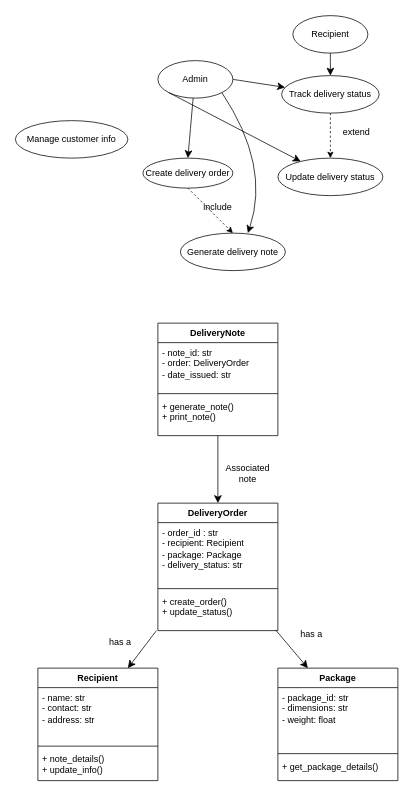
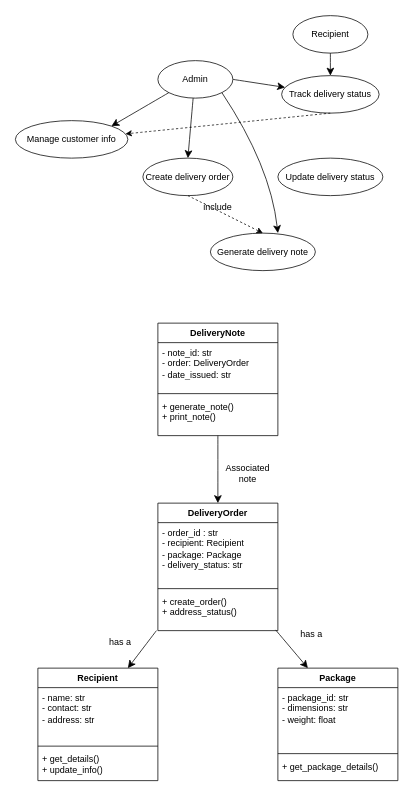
edge "Admin" -> "Update delivery status": now "Admin" -> "Manage customer info"
node "extend": removed
edge "Track delivery status" -> "Update delivery status": now "Track delivery status" -> "Manage customer info"
node "Create delivery order": size 90x30 -> 90x38
node "Generate delivery note": moved (233, 252) -> (263, 252)
node "+ create_order() + update_status()": label "+ create_order() + update_status()" -> "+ create_order() + address_status()"
node "+ note_details() + update_info()": label "+ note_details() + update_info()" -> "+ get_details() + update_info()"
